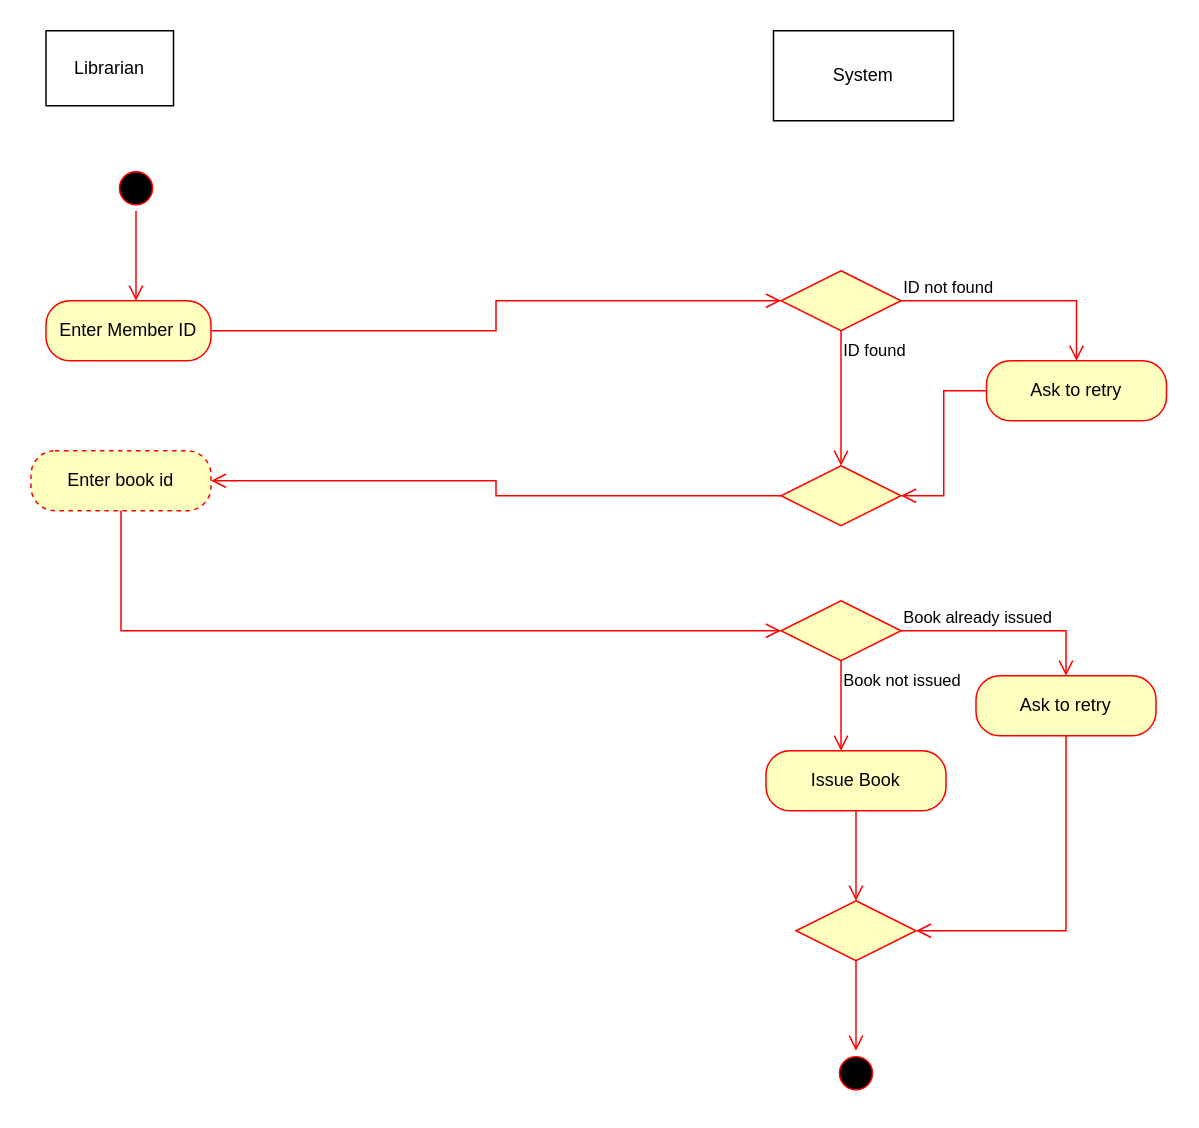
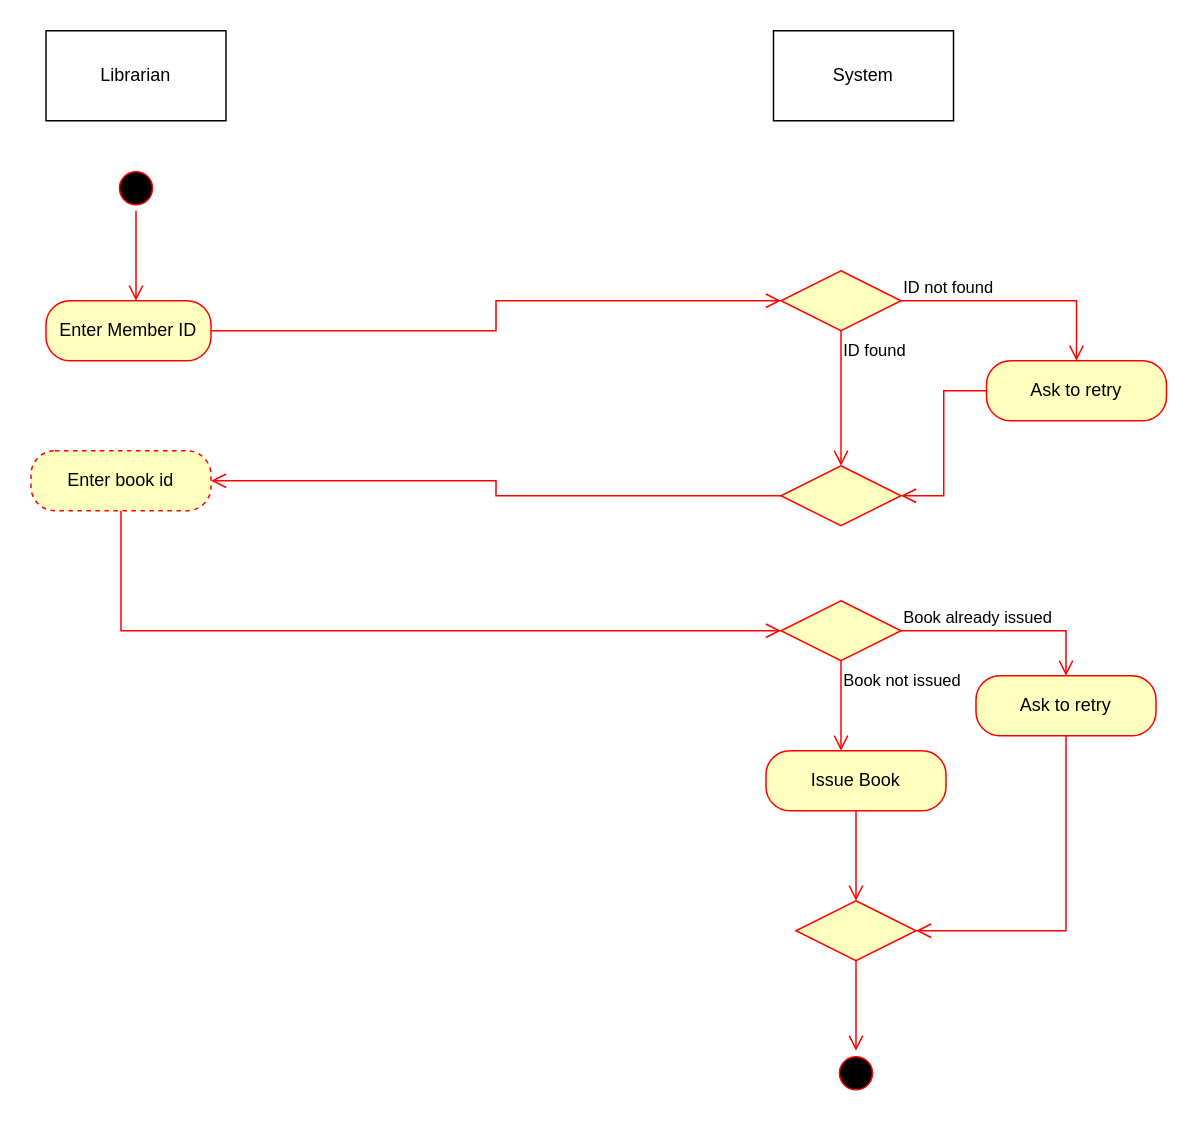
node "Librarian": size 128x75 -> 180x90
